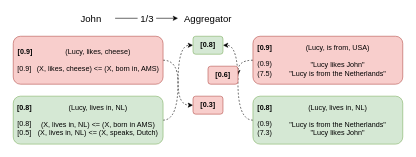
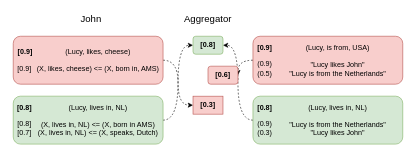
edge "John" -> "Aggregator": removed, label "1/3"
node "(7.5)": label "(7.5)" -> "(0.5)"
node "[0.3]": shape rounded rectangle -> rectangle
node "[0.5]": label "[0.5]" -> "[0.7]"
node "(7.3)": label "(7.3)" -> "(0.3)"
